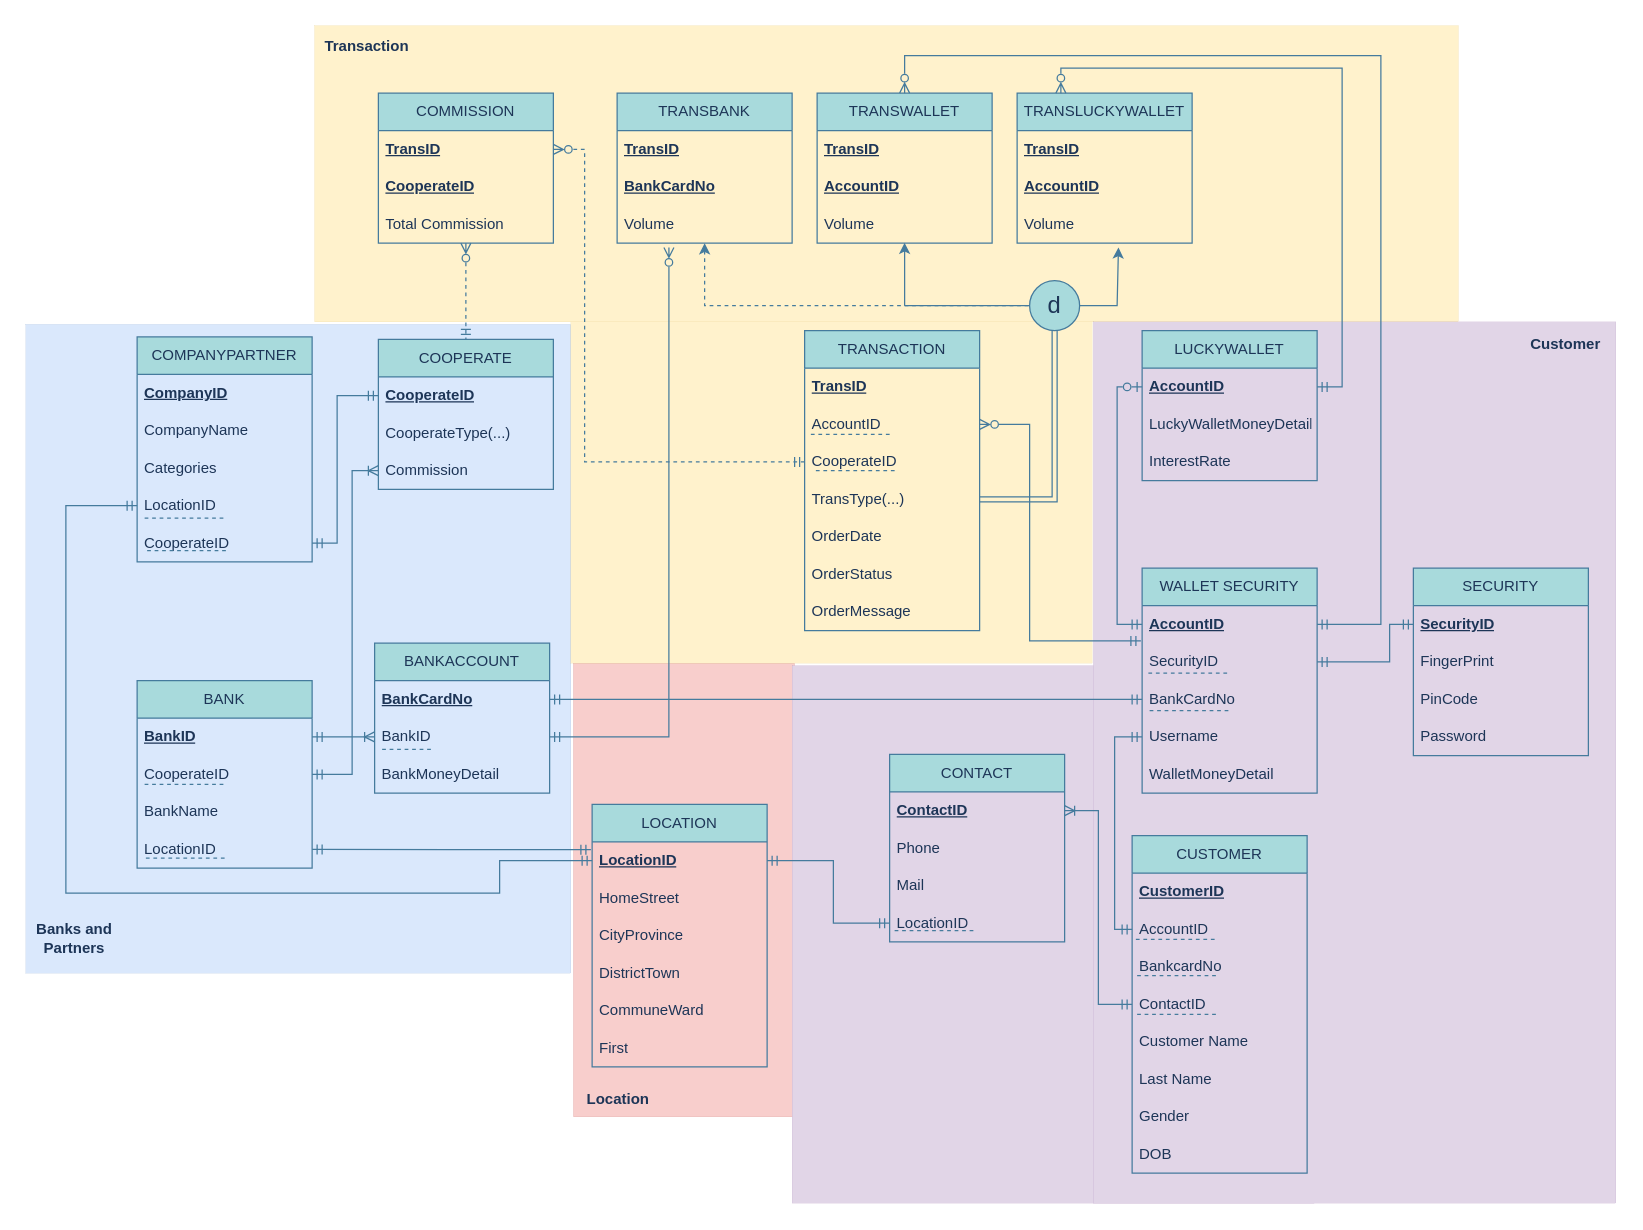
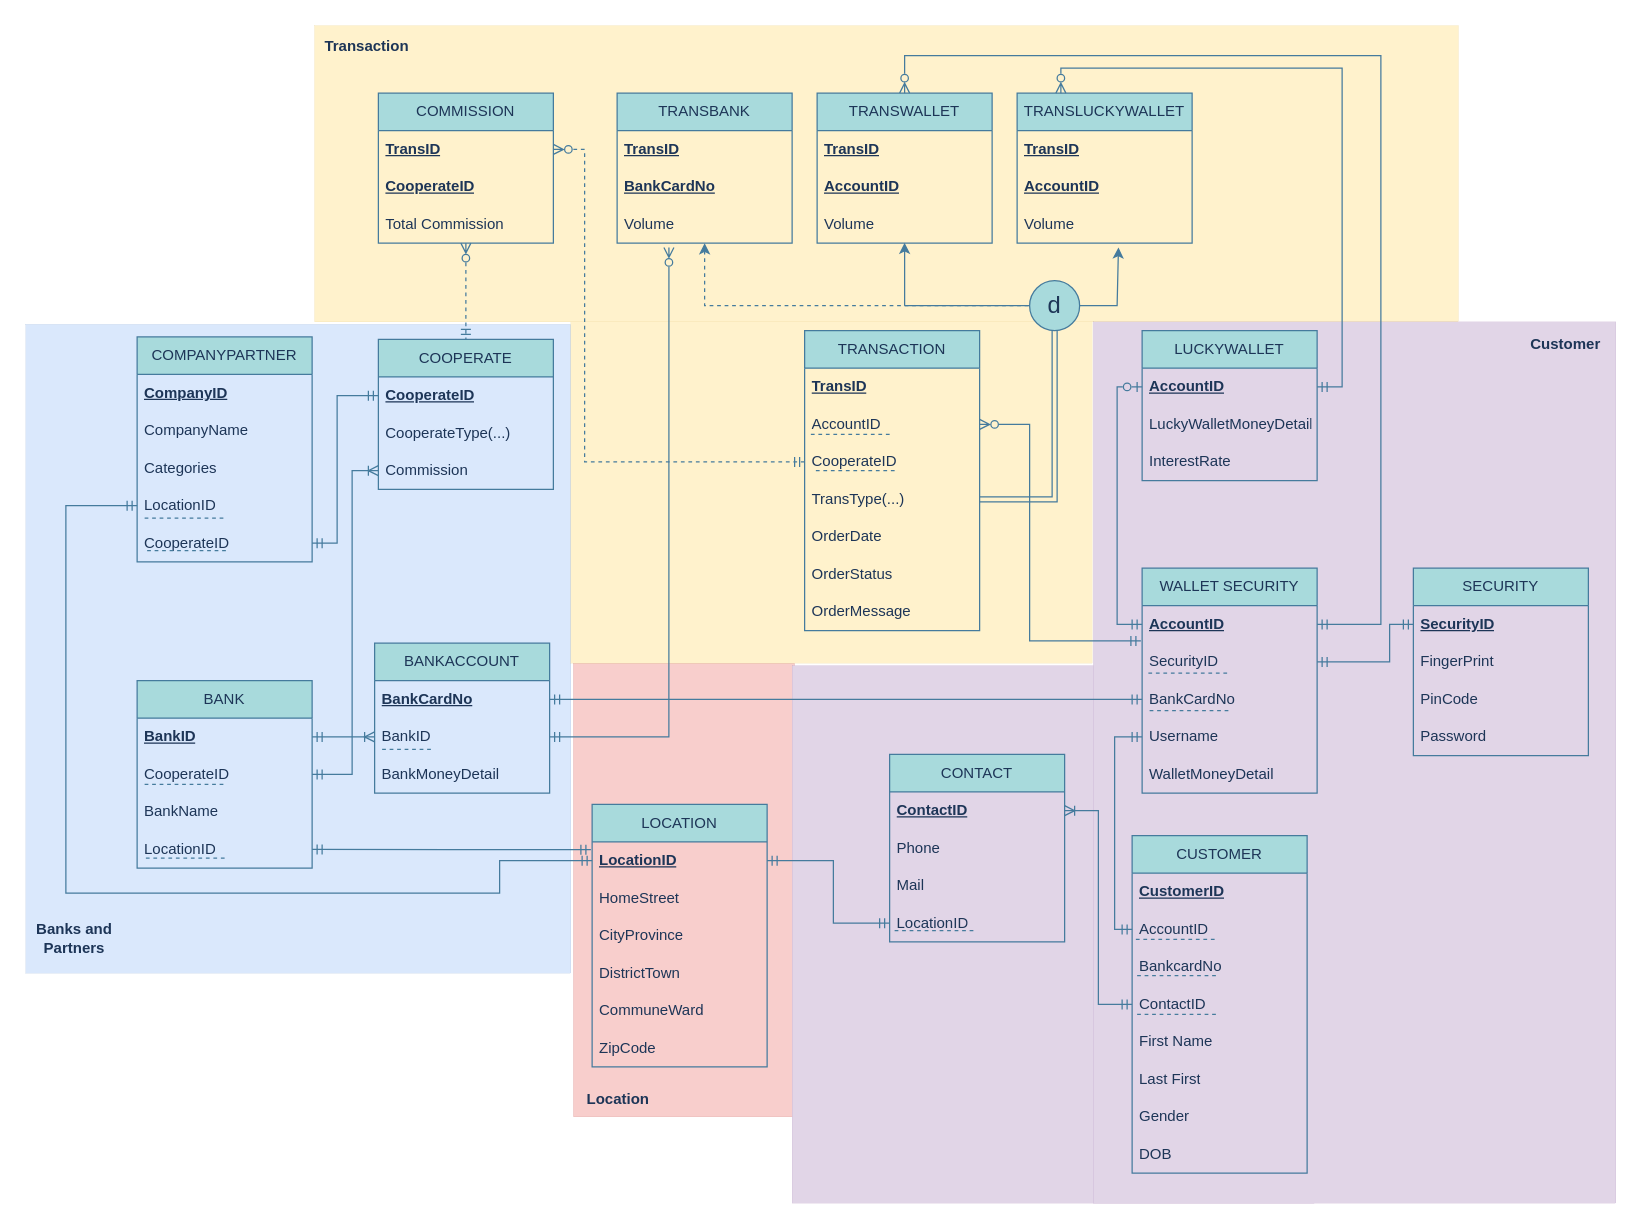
node "Customer Name": label "Customer Name" -> "First Name"
node "First": label "First" -> "ZipCode"
node "Last Name": label "Last Name" -> "Last First"
